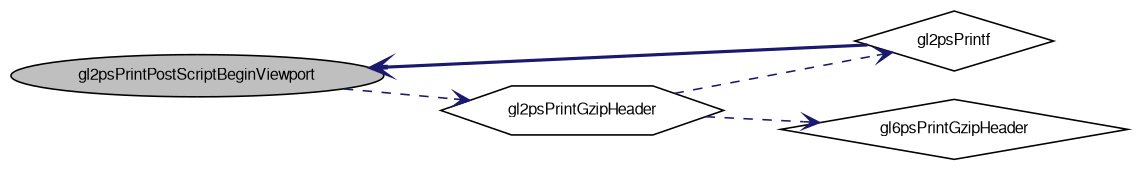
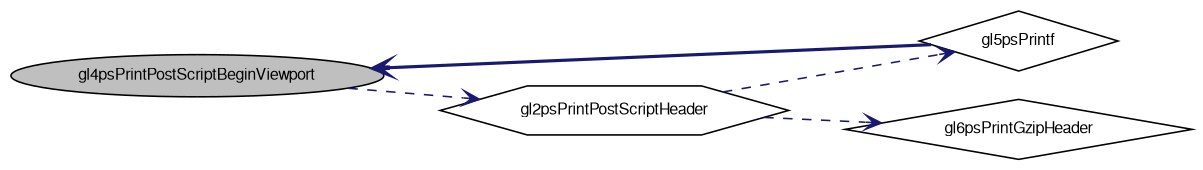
node "gl2psPrintf": label "gl2psPrintf" -> "gl5psPrintf"
node "gl2psPrintPostScriptBeginViewport": label "gl2psPrintPostScriptBeginViewport" -> "gl4psPrintPostScriptBeginViewport"
node "gl2psPrintGzipHeader": label "gl2psPrintGzipHeader" -> "gl2psPrintPostScriptHeader"
